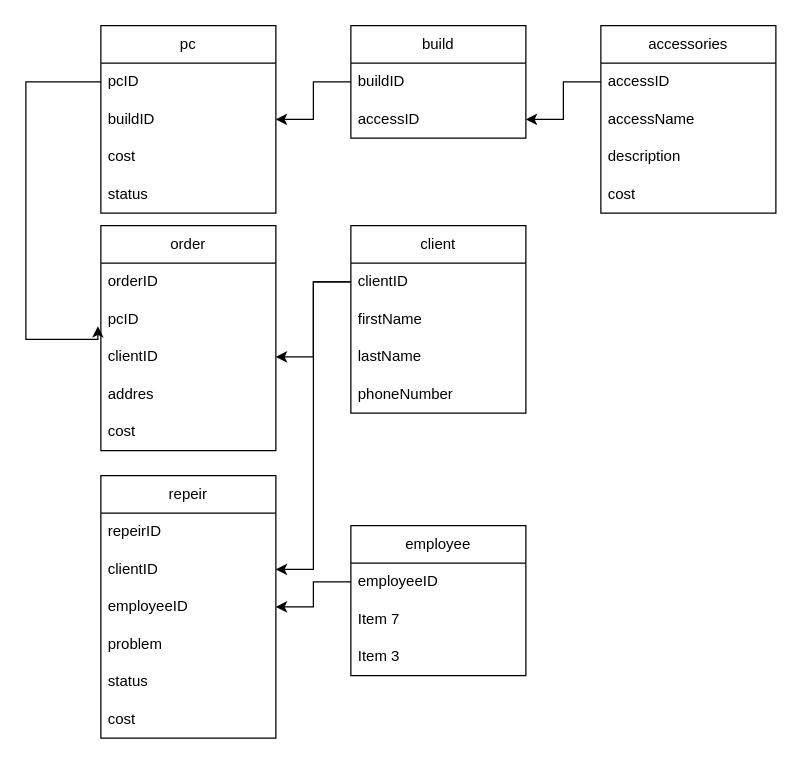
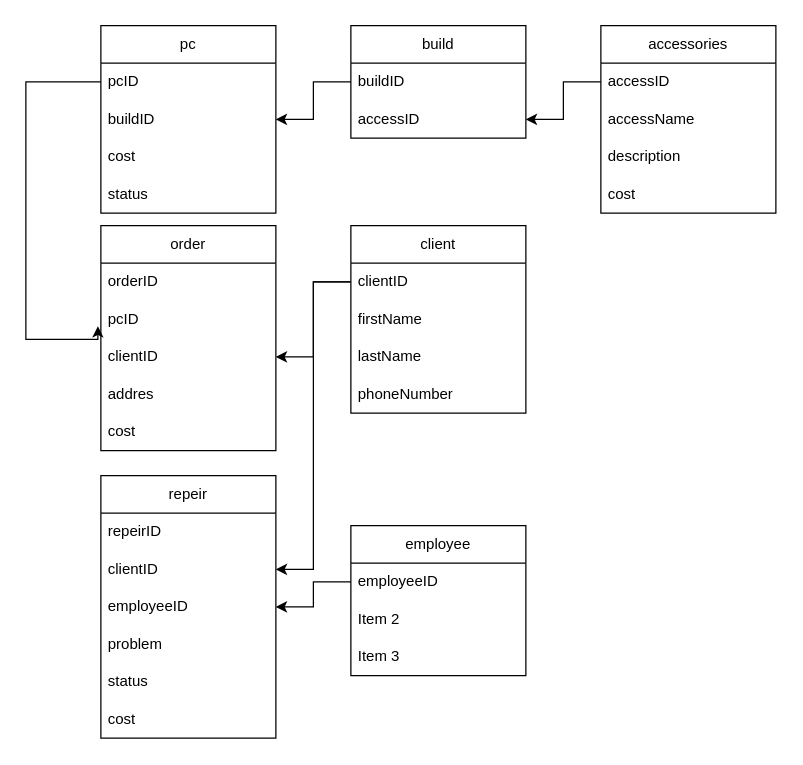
node "Item 7": label "Item 7" -> "Item 2"
